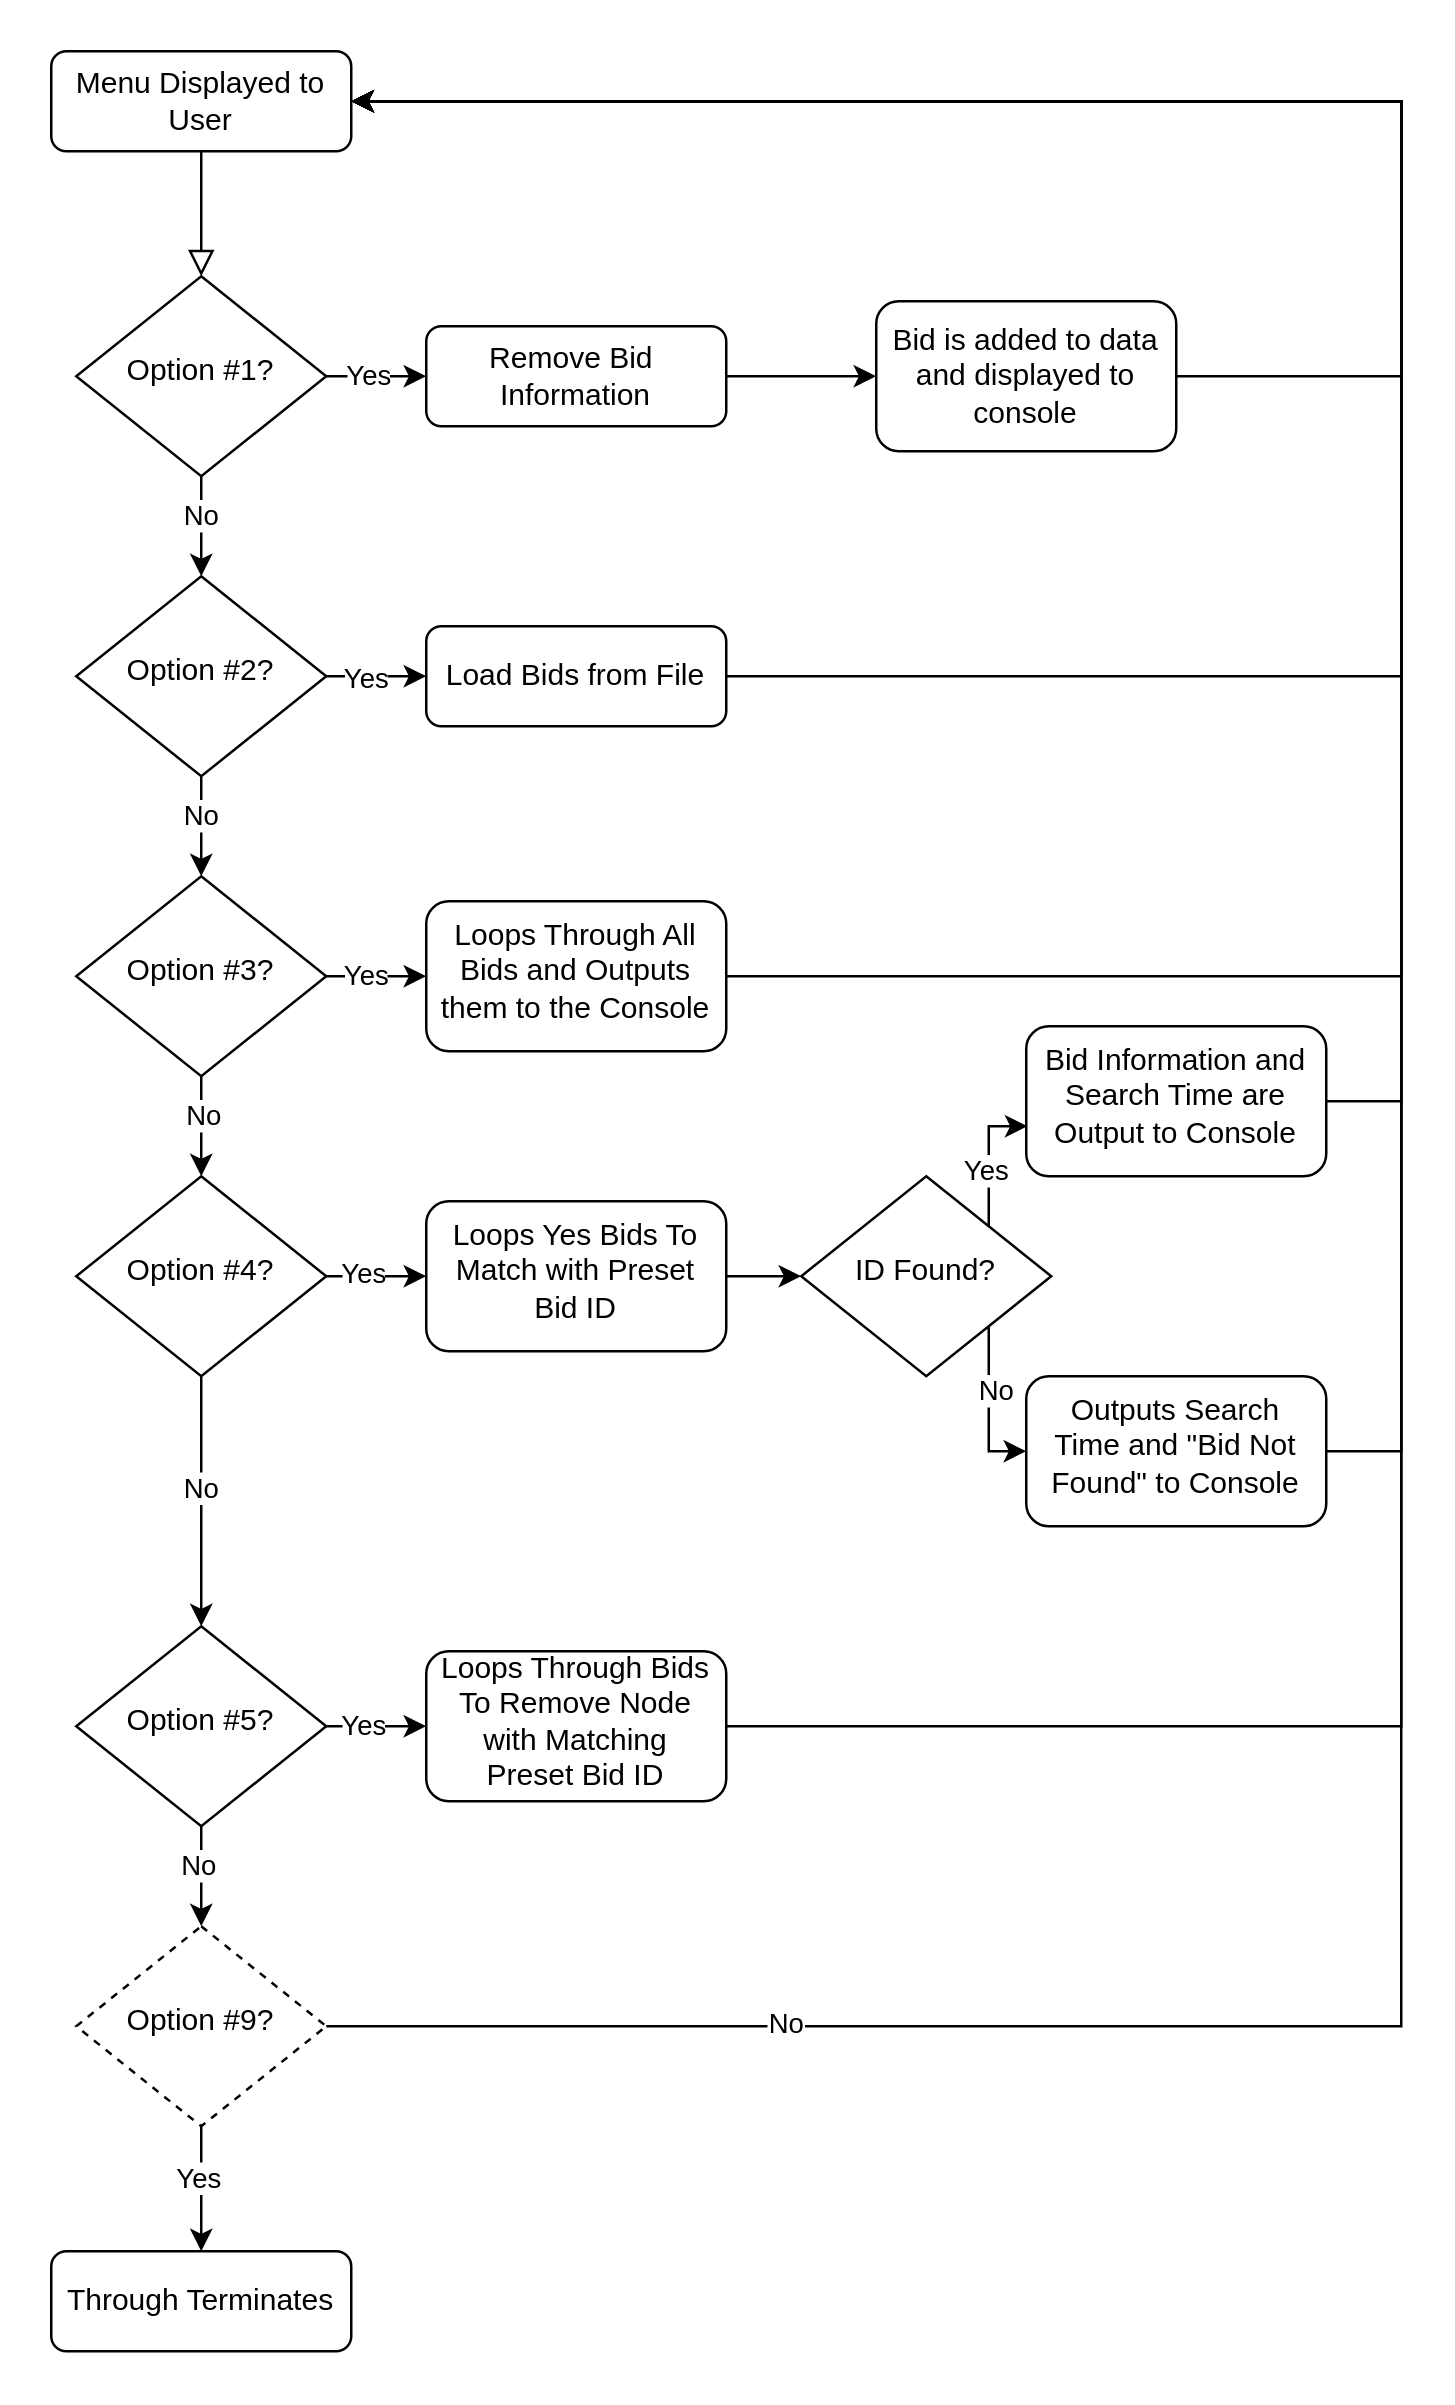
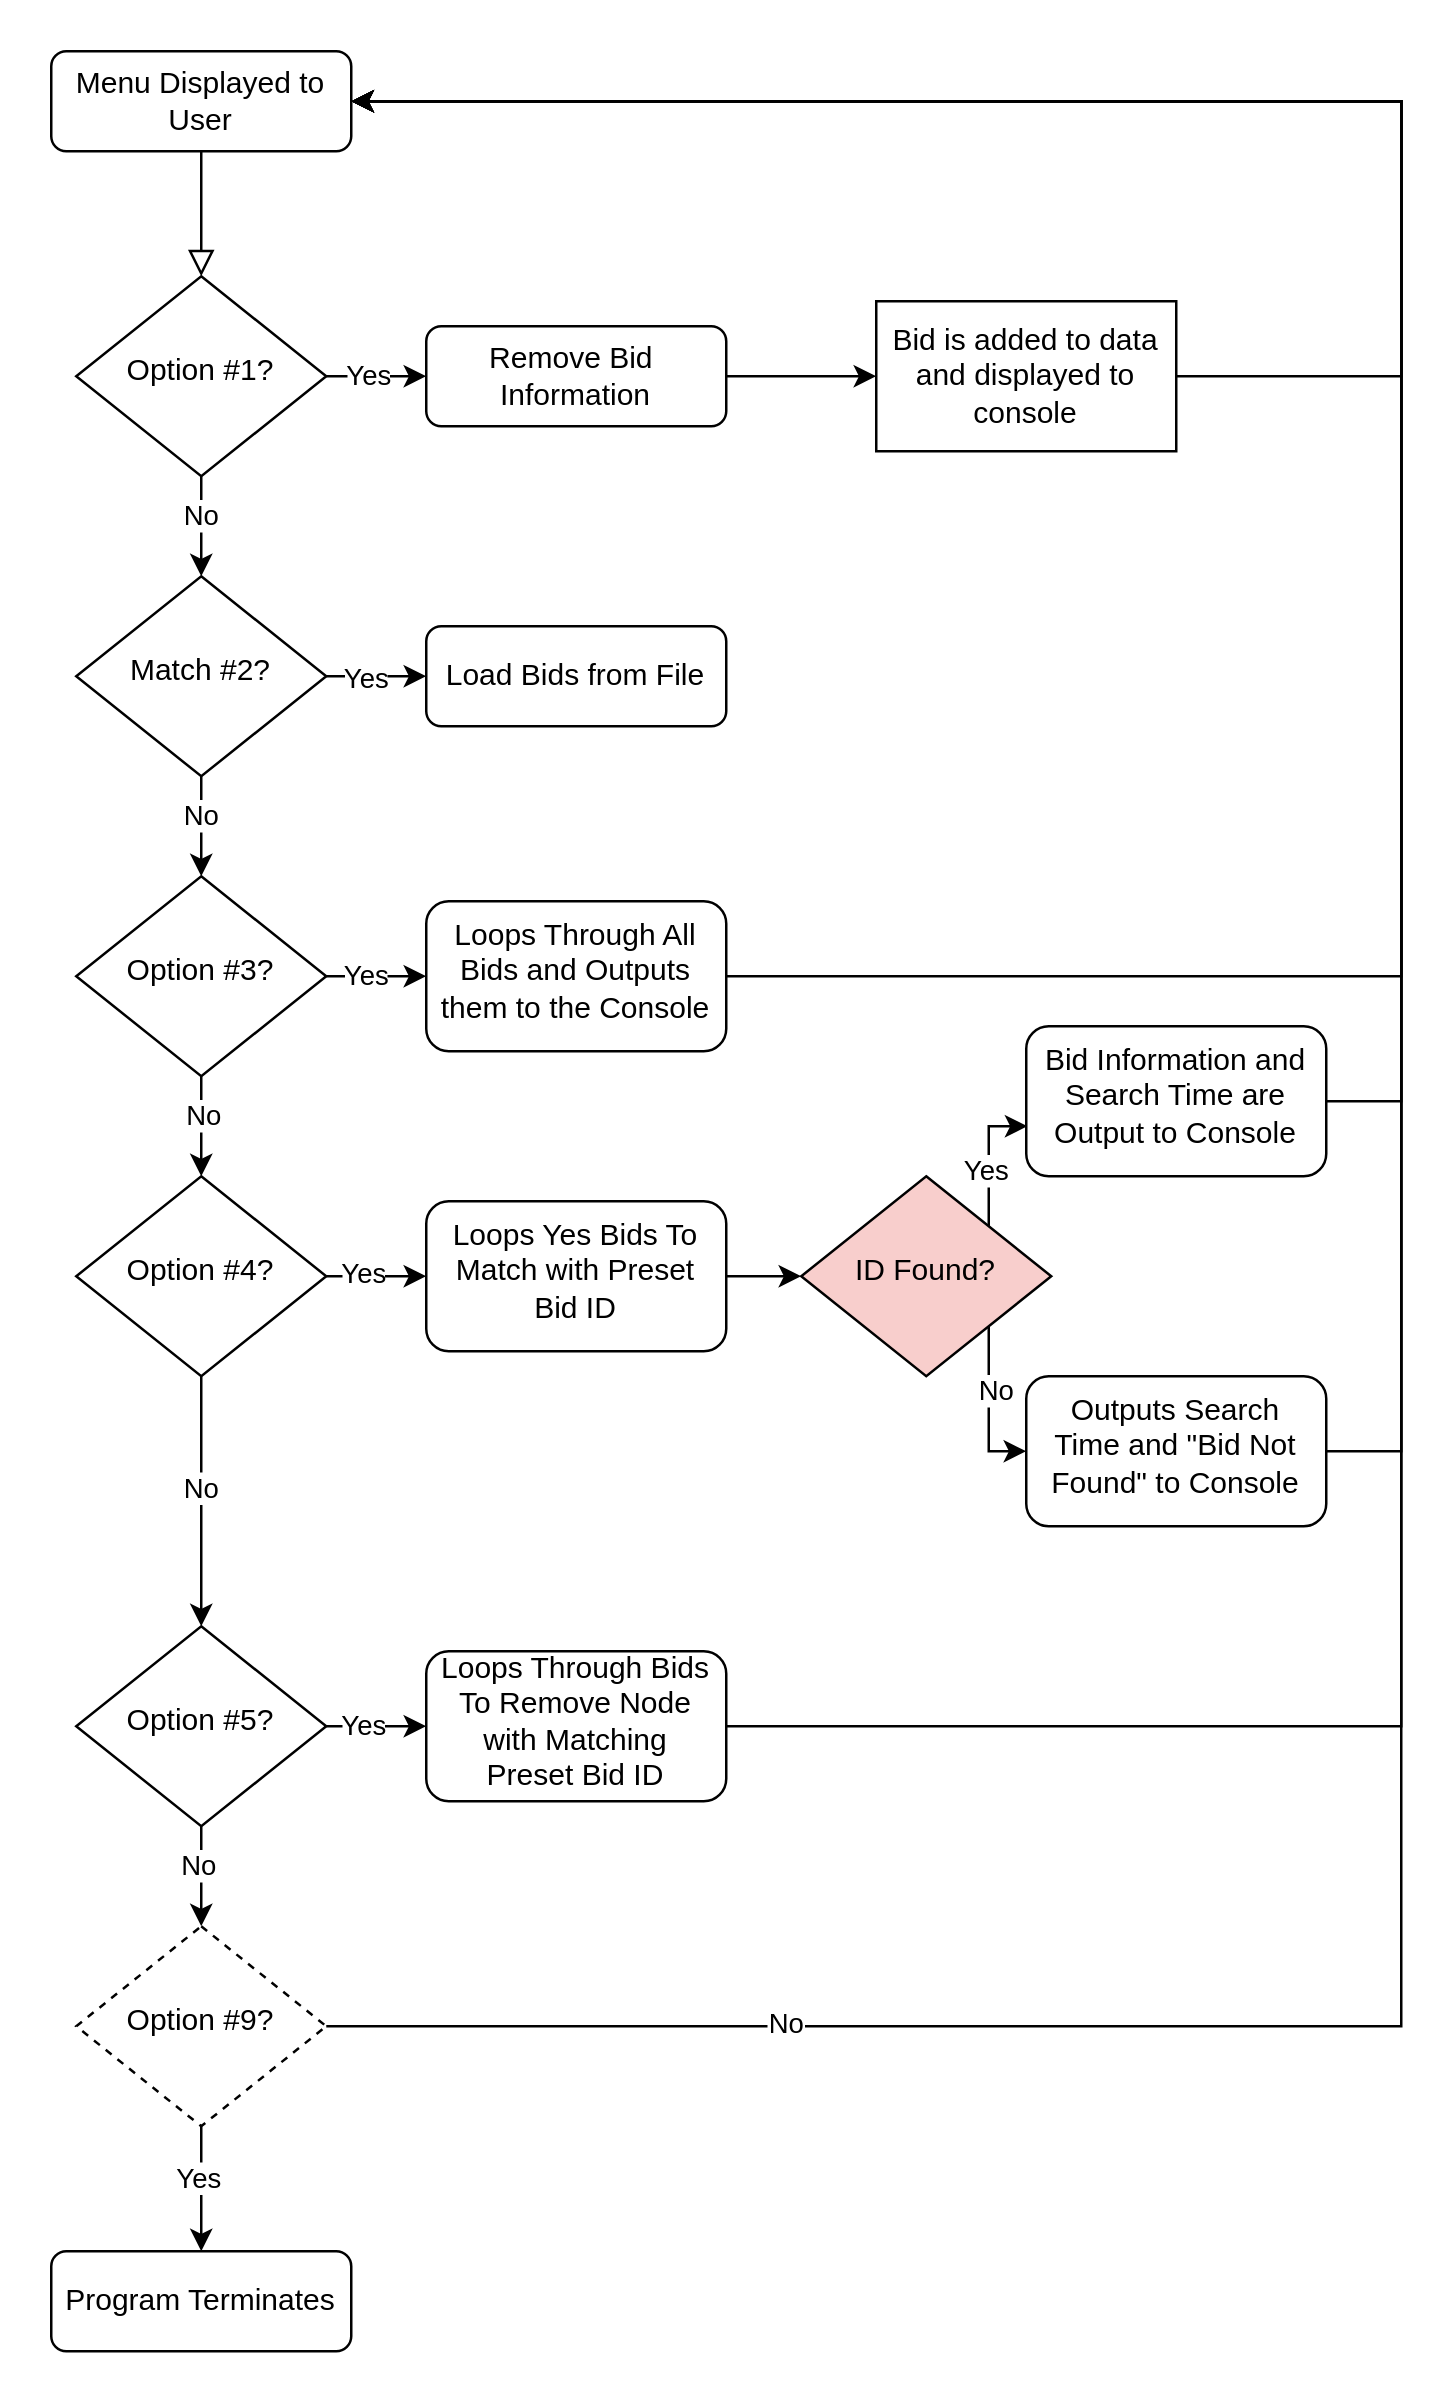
node "Bid is added to data and displayed to console": shape rounded rectangle -> rectangle
node "Option #2?": label "Option #2?" -> "Match #2?"
edge "Load Bids from File" -> "Menu Displayed to User": removed
node "ID Found?": fillcolor #ffffff -> #f8cecc
node "Through Terminates": label "Through Terminates" -> "Program Terminates"
